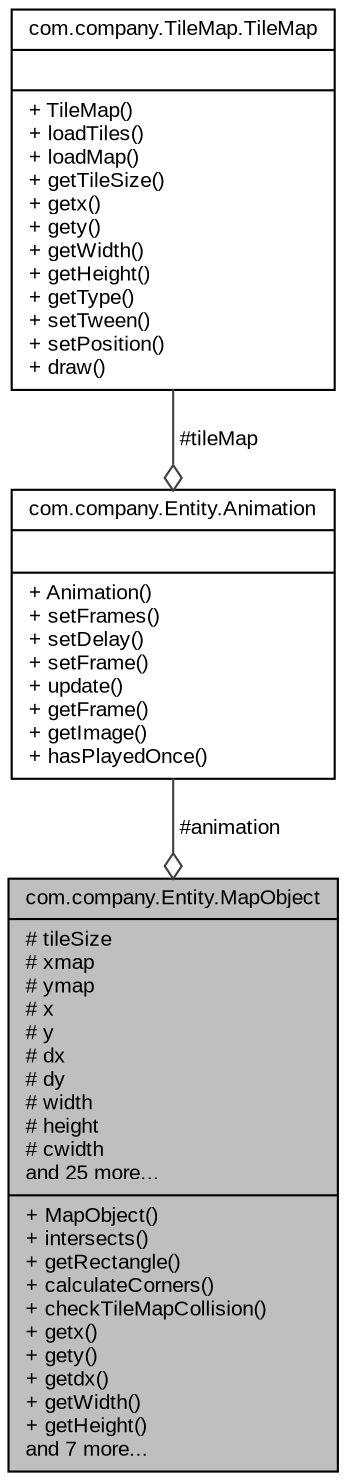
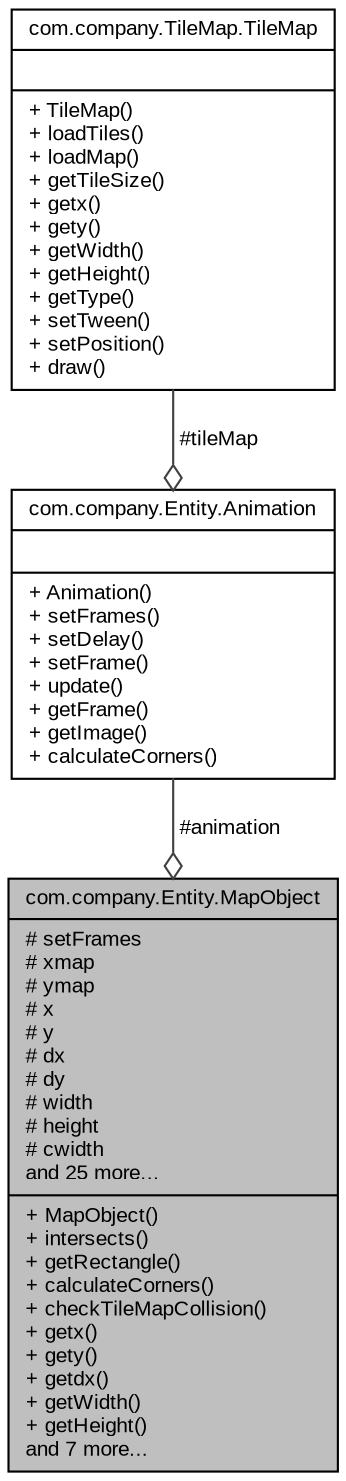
node "com.company.Entity.Animation": text "+ hasPlayedOnce()" -> "+ calculateCorners()"
node "com.company.Entity.MapObject": text "# tileSize" -> "# setFrames"
